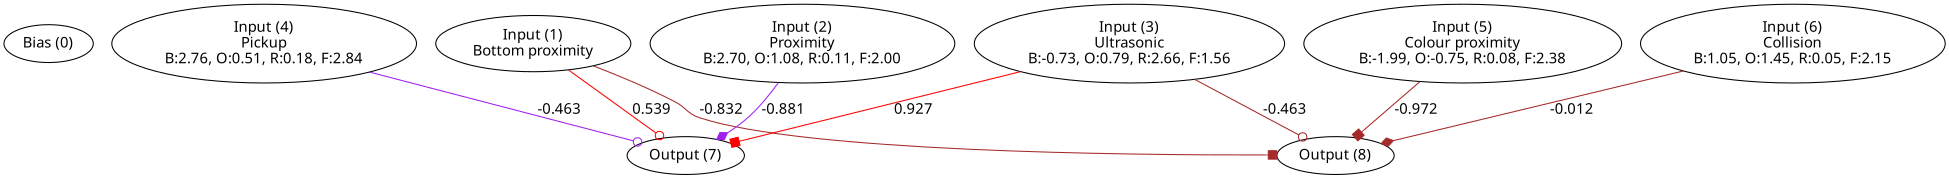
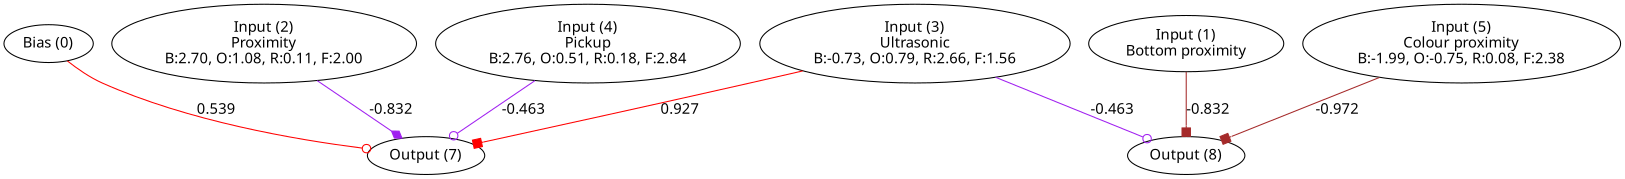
node "Input (6) Collision B:1.05, O:1.45, R:0.05, F:2.15": removed
edge "Input (1) Bottom proximity" -> "Output (7)": now "Bias (0)" -> "Output (7)"
edge "Input (3) Ultrasonic B:-0.73, O:0.79, R:2.66, F:1.56" -> "Output (8)": color brown -> purple
edge "Input (2) Proximity B:2.70, O:1.08, R:0.11, F:2.00" -> "Output (7)": label "-0.881" -> "-0.832"
